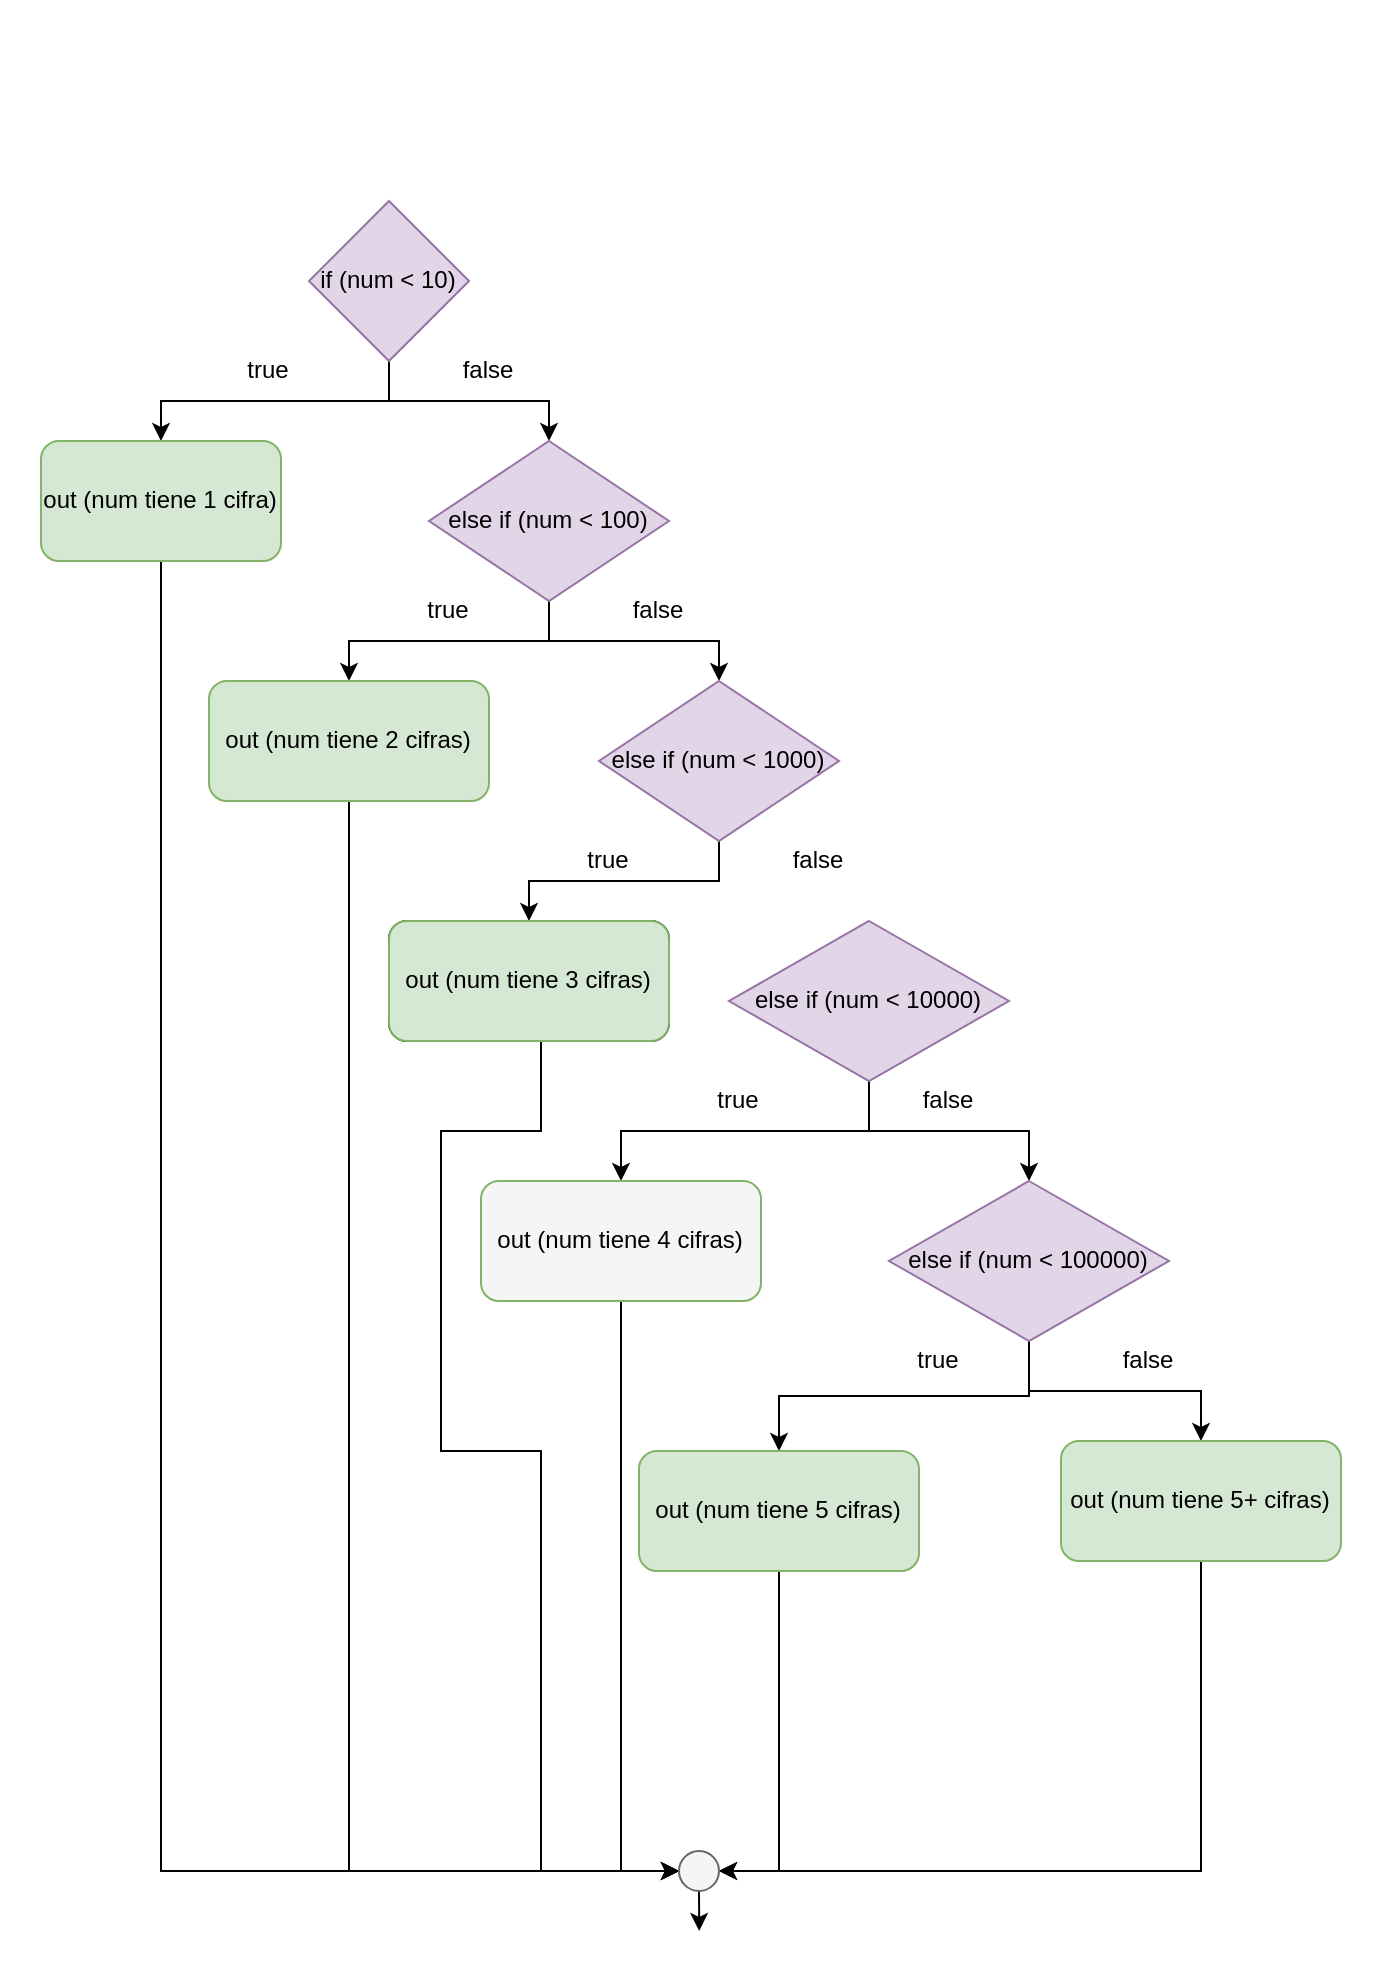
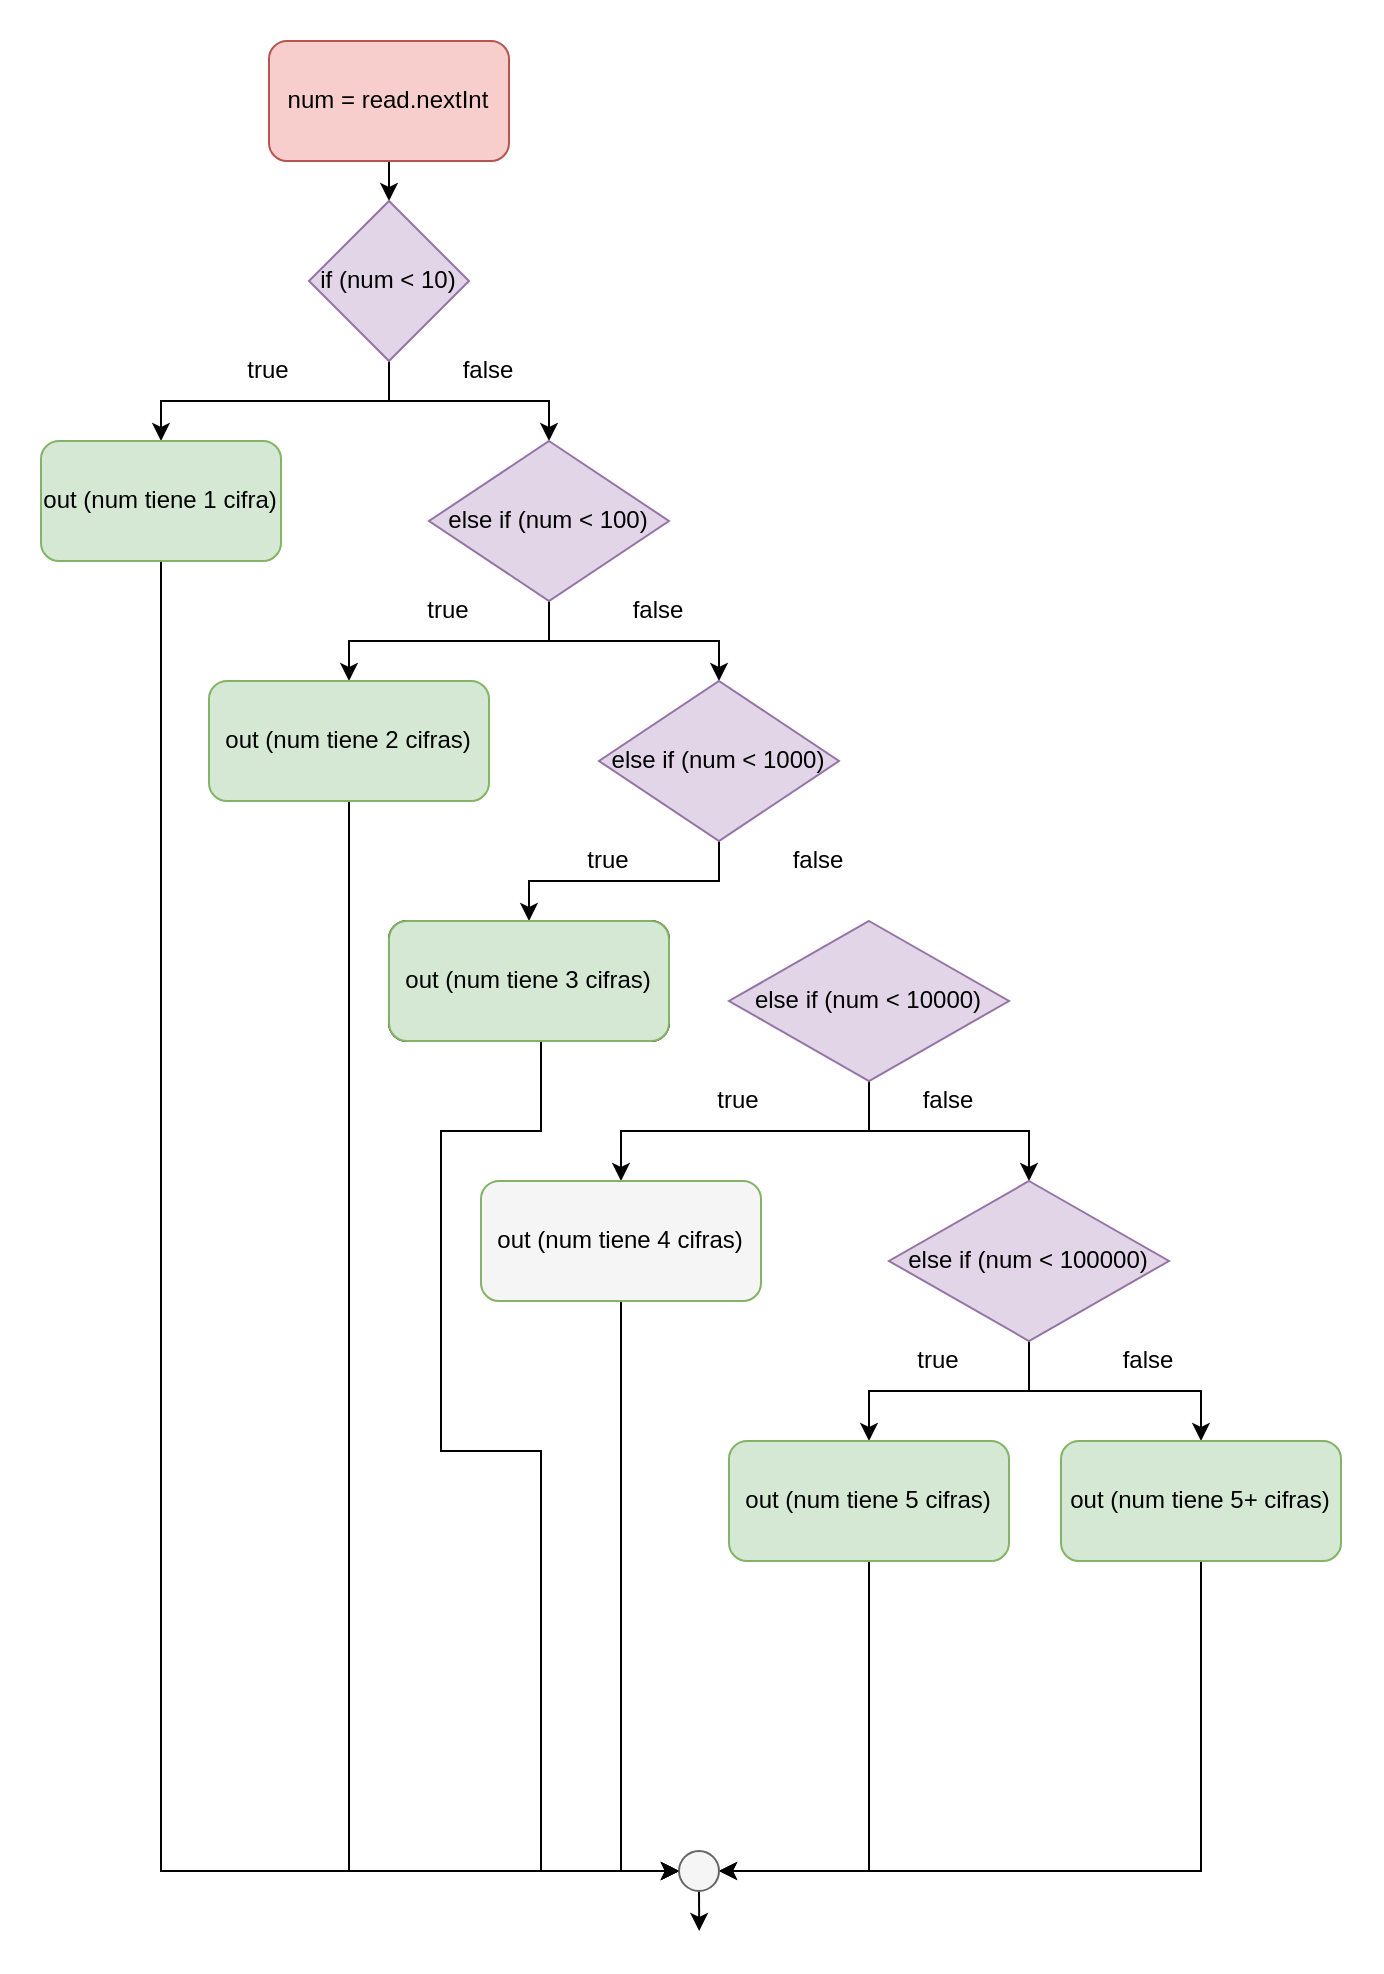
node "num = read.nextInt": added
edge "num = read.nextInt" -> "if (num < 10)": added
node "out (num tiene 5 cifras)": moved (779, 1511) -> (869, 1501)
